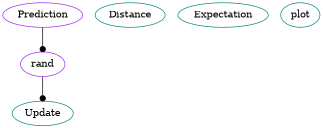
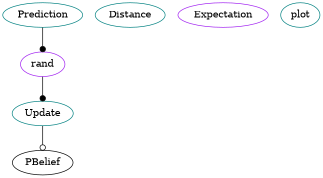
node "Prediction": color purple -> teal
node "Expectation": color teal -> purple
node "PBelief": added
